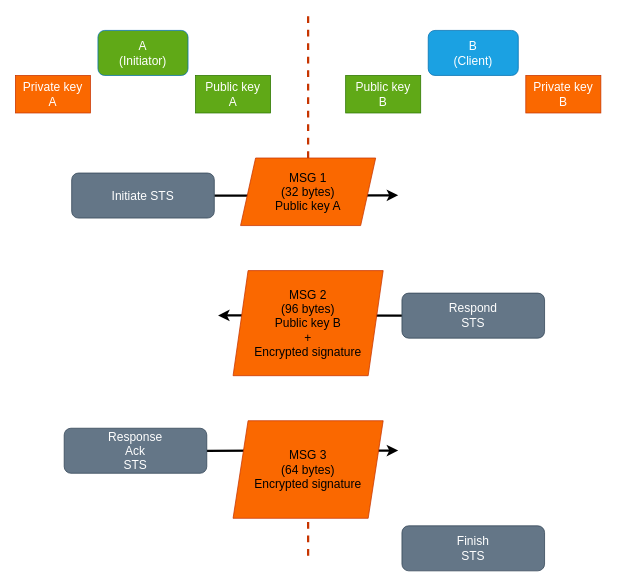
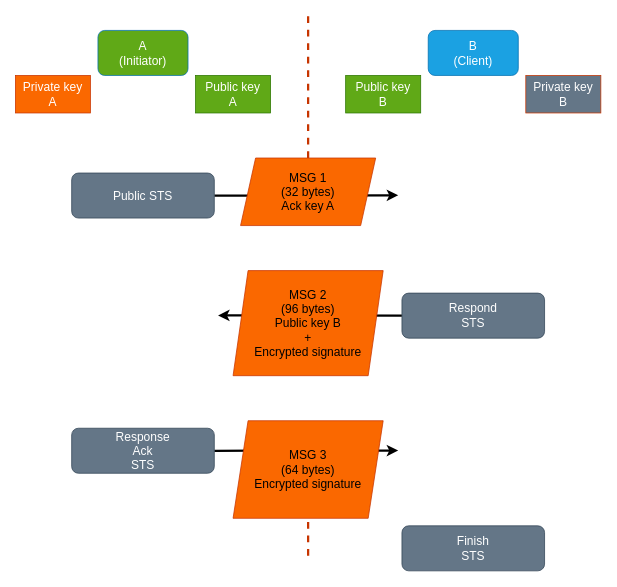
node "Private key B": fillcolor #fa6800 -> #647687
node "MSG 1 (32 bytes) Public key A": label "MSG 1 (32 bytes) Public key A" -> "MSG 1 (32 bytes) Ack key A"
node "Initiate STS": label "Initiate STS" -> "Public STS"
node "Response Ack STS": moved (135, 450) -> (143, 450)
